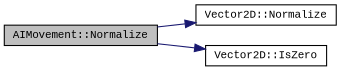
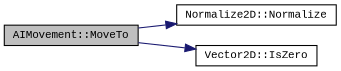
node "Vector2D::Normalize": label "Vector2D::Normalize" -> "Normalize2D::Normalize"
node "AIMovement::Normalize": label "AIMovement::Normalize" -> "AIMovement::MoveTo"
